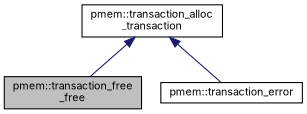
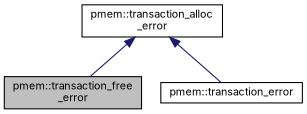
node "pmem::transaction_alloc _transaction": label "pmem::transaction_alloc _transaction" -> "pmem::transaction_alloc _error"
node "pmem::transaction_free _free": label "pmem::transaction_free _free" -> "pmem::transaction_free _error"
